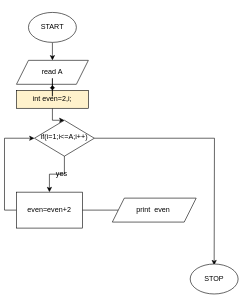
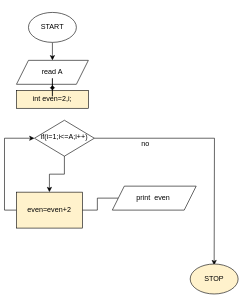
edge "int even=2,i;" -> "if(i=1;i<=A;i++)": removed
node "no": added
node "yes": removed
node "even=even+2": fillcolor #ffffff -> #fff2cc
node "print even": moved (155, 210) -> (155, 198)
node "STOP": fillcolor #ffffff -> #fff2cc
